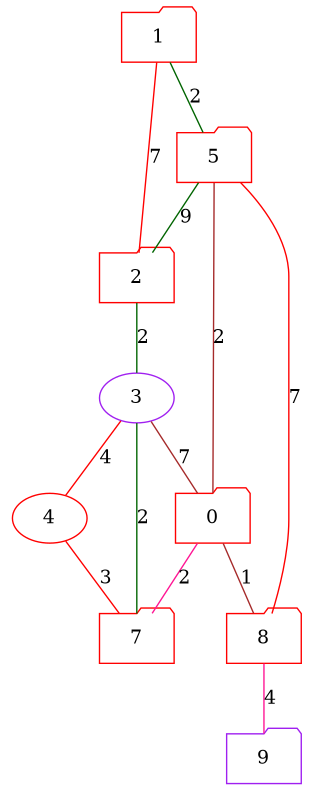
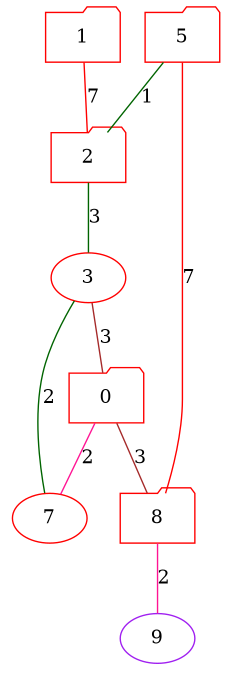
edge "1" -- "5": removed, label "2"
edge "5" -- "2": label "9" -> "1"
edge "2" -- "3": label "2" -> "3"
edge "5" -- "0": removed, label "2"
node "3": color purple -> red
edge "3" -- "0": label "7" -> "3"
node "4": removed
edge "0" -- "8": label "1" -> "3"
node "7": shape folder -> ellipse
edge "8" -- "9": label "4" -> "2"
node "9": shape folder -> ellipse
